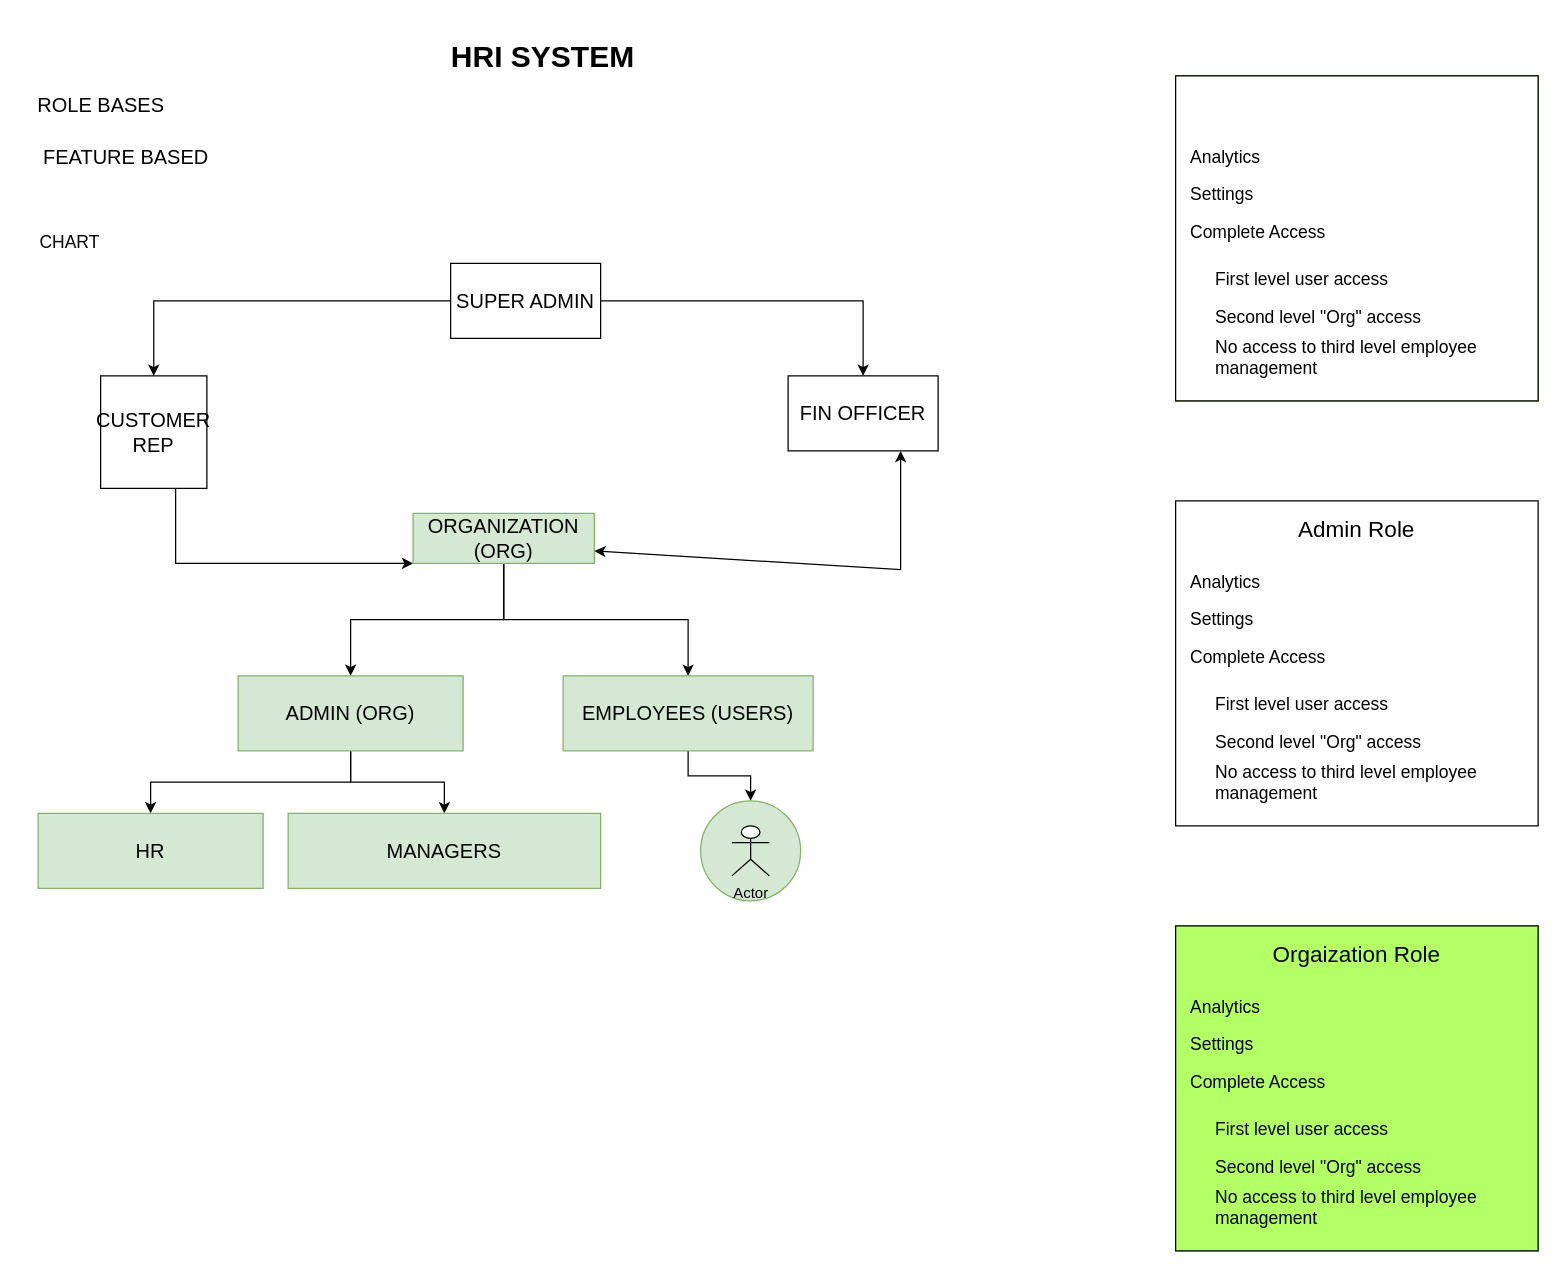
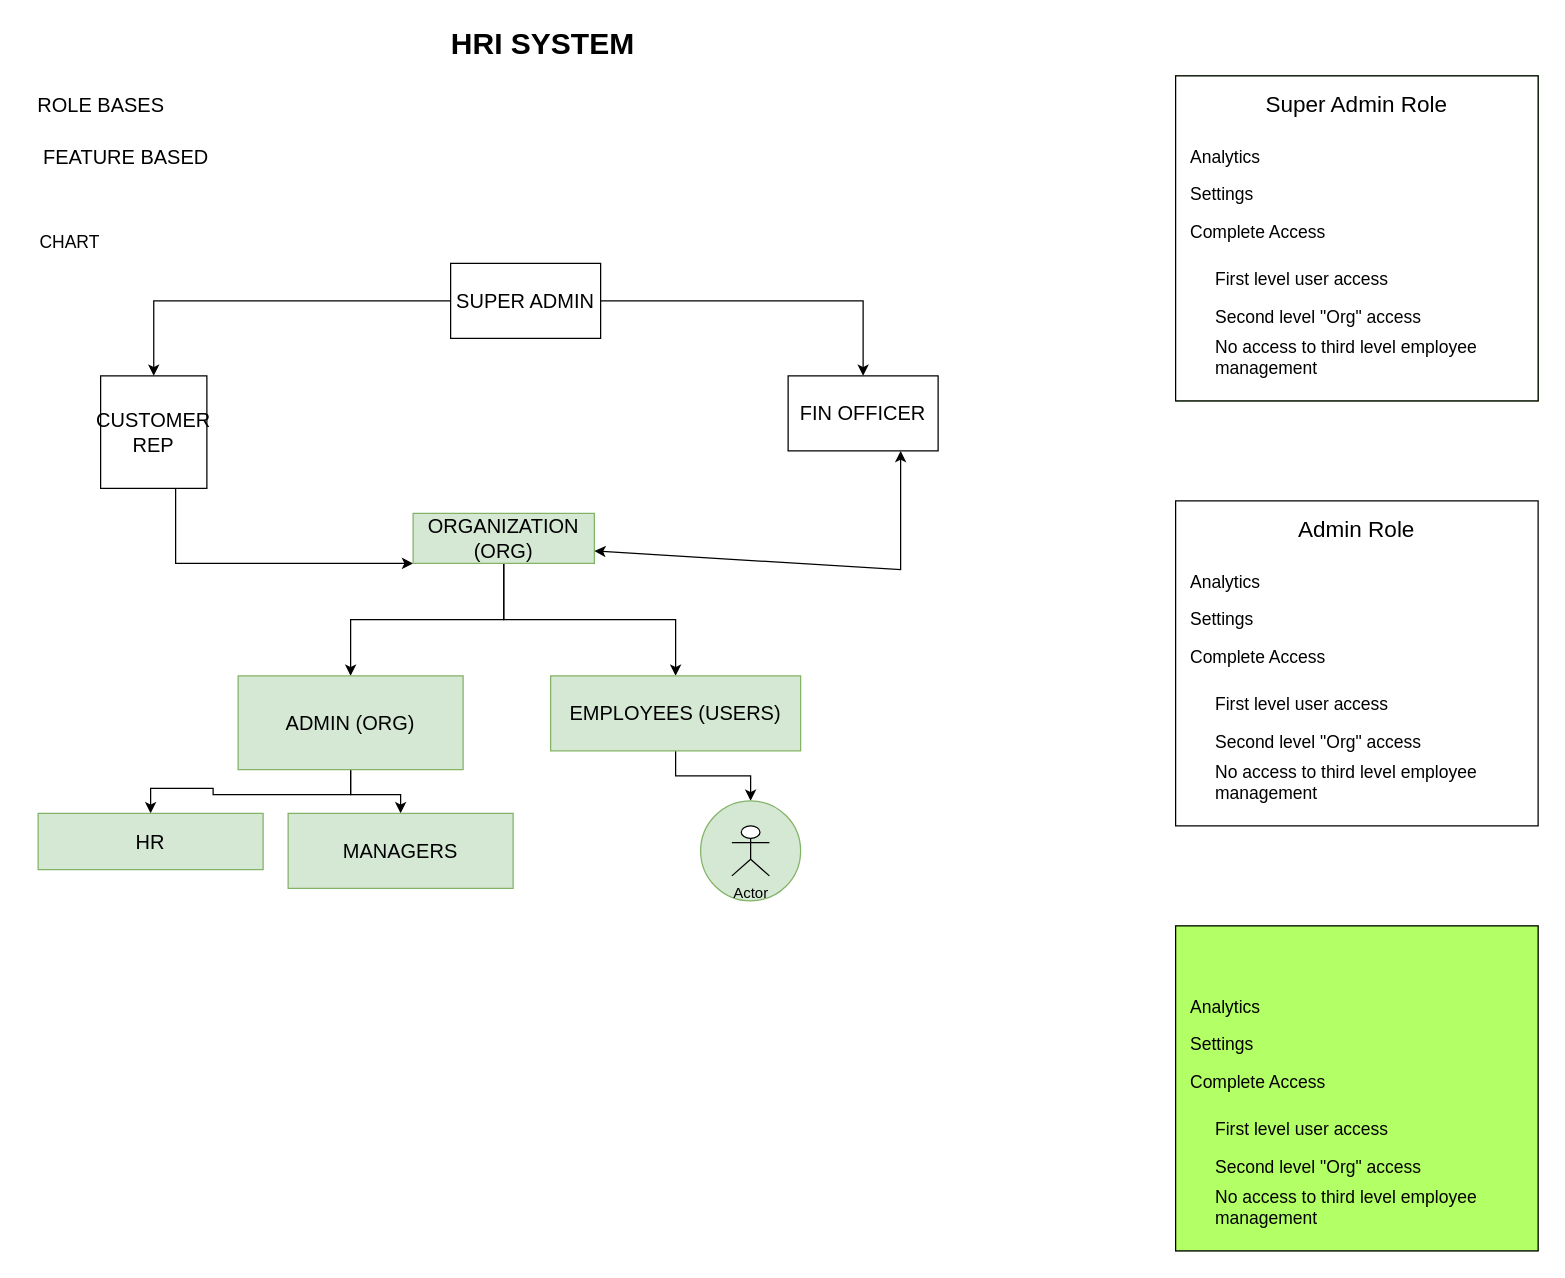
node "HRI SYSTEM": moved (543, 57) -> (543, 44)
node "Super Admin Role": added
node "ADMIN (ORG)": size 225x75 -> 225x94
node "EMPLOYEES (USERS)": moved (688, 713) -> (676, 713)
node "HR": size 225x75 -> 225x56
node "MANAGERS": size 313x75 -> 225x75
node "Orgaization Role": removed
